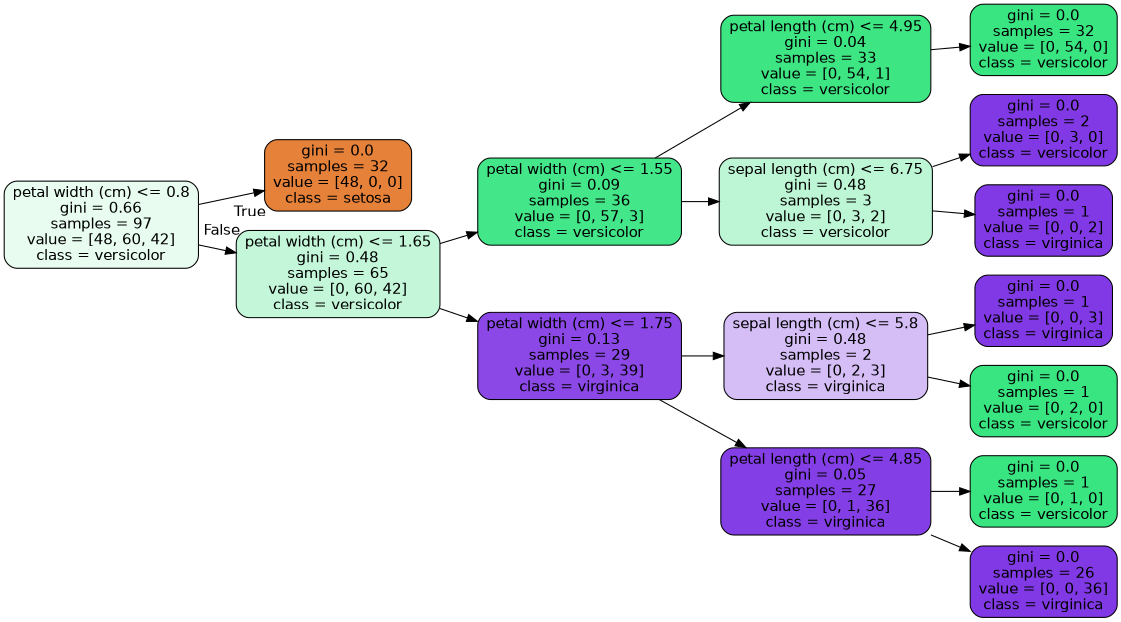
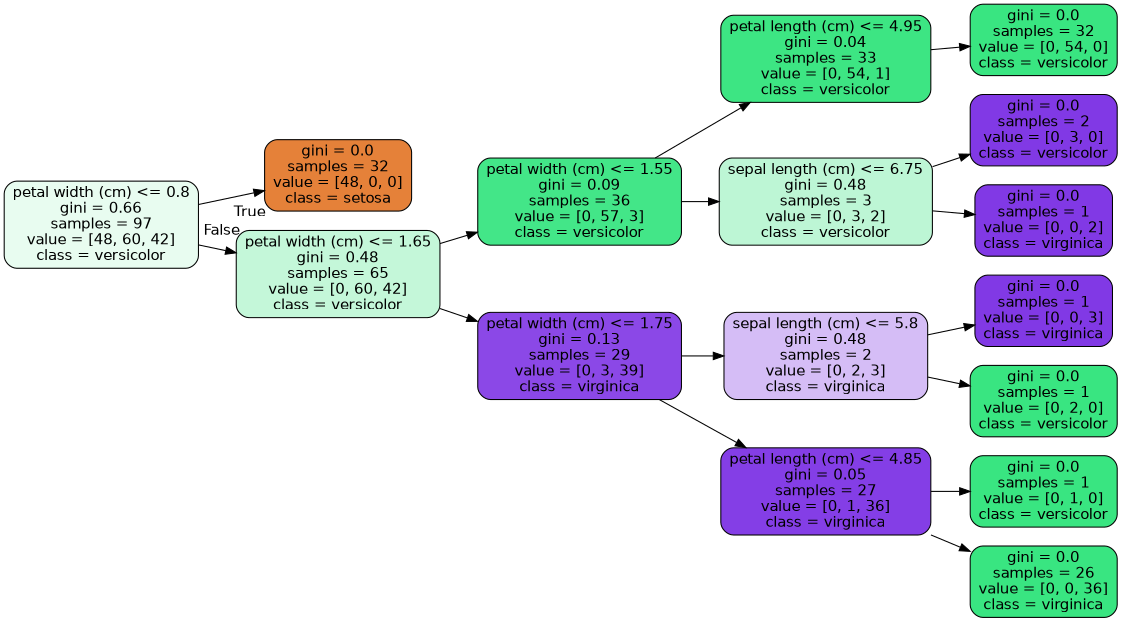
node "gini = 0.0 samples = 26 value = [0, 0, 36] class = virginica": fillcolor #8139e5 -> #39e581
